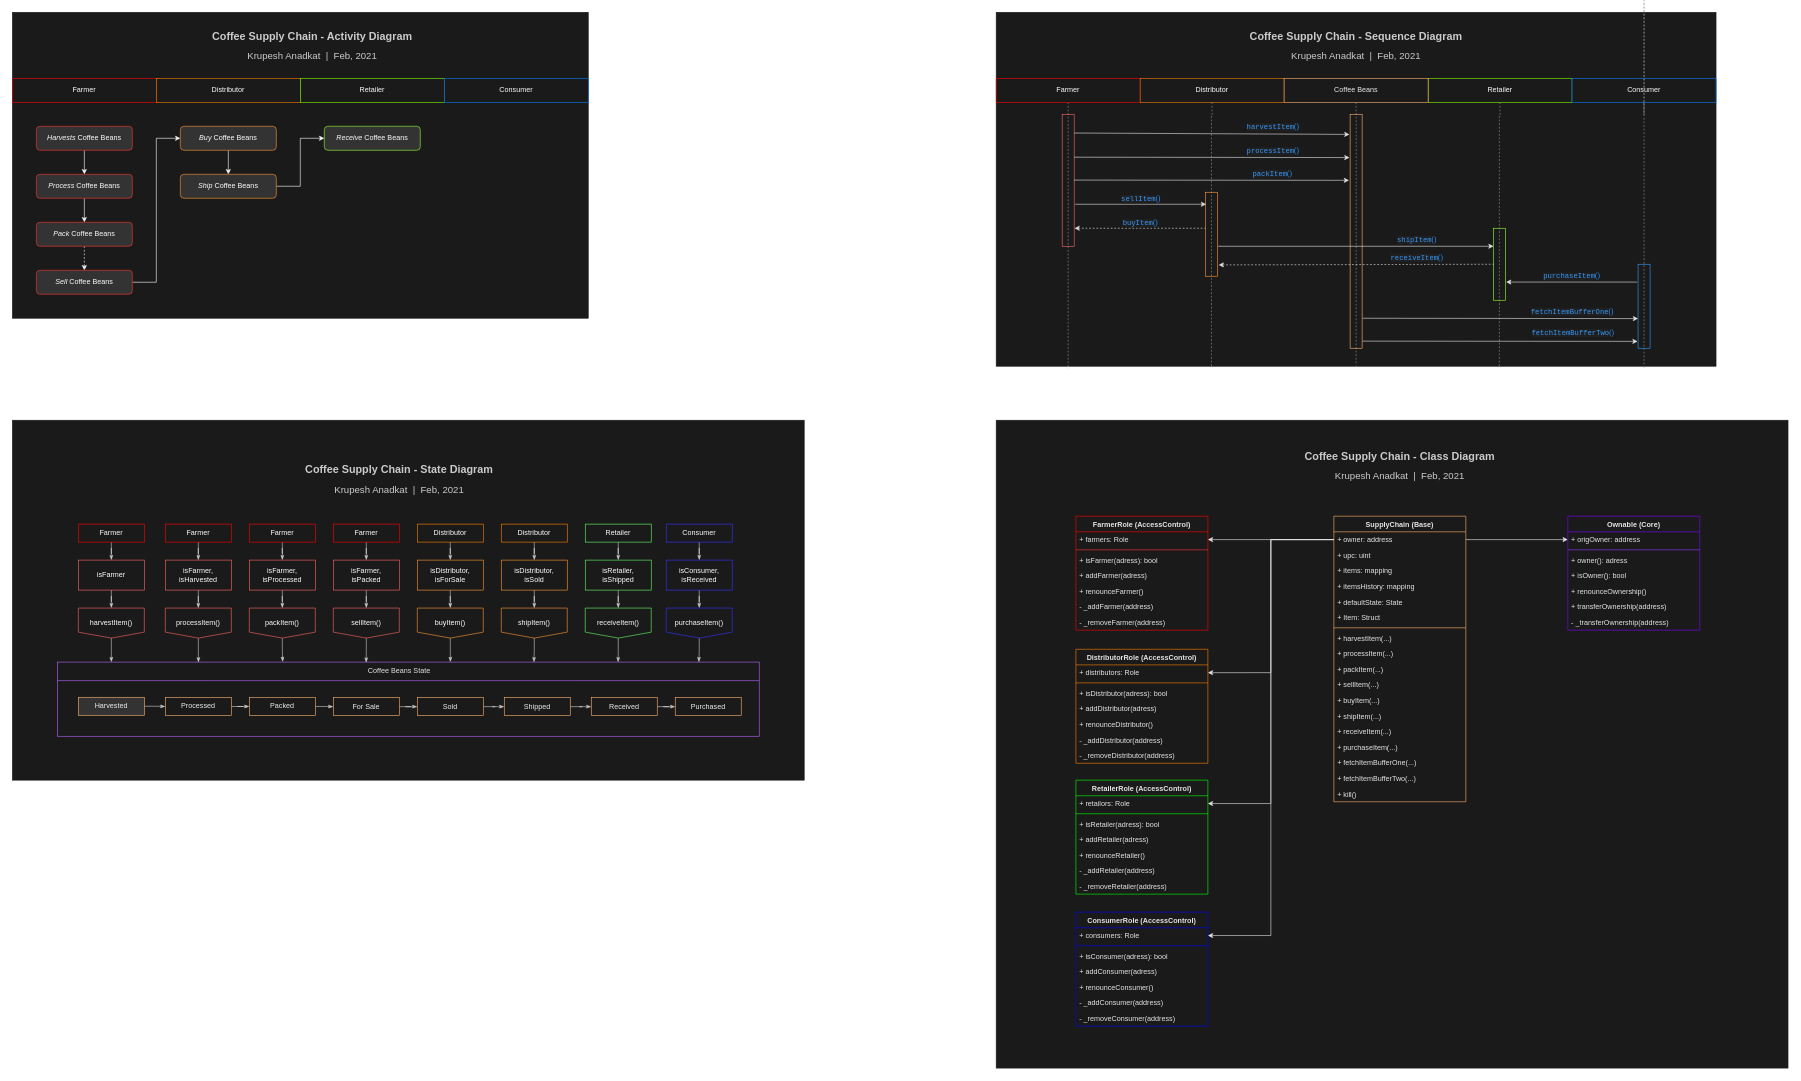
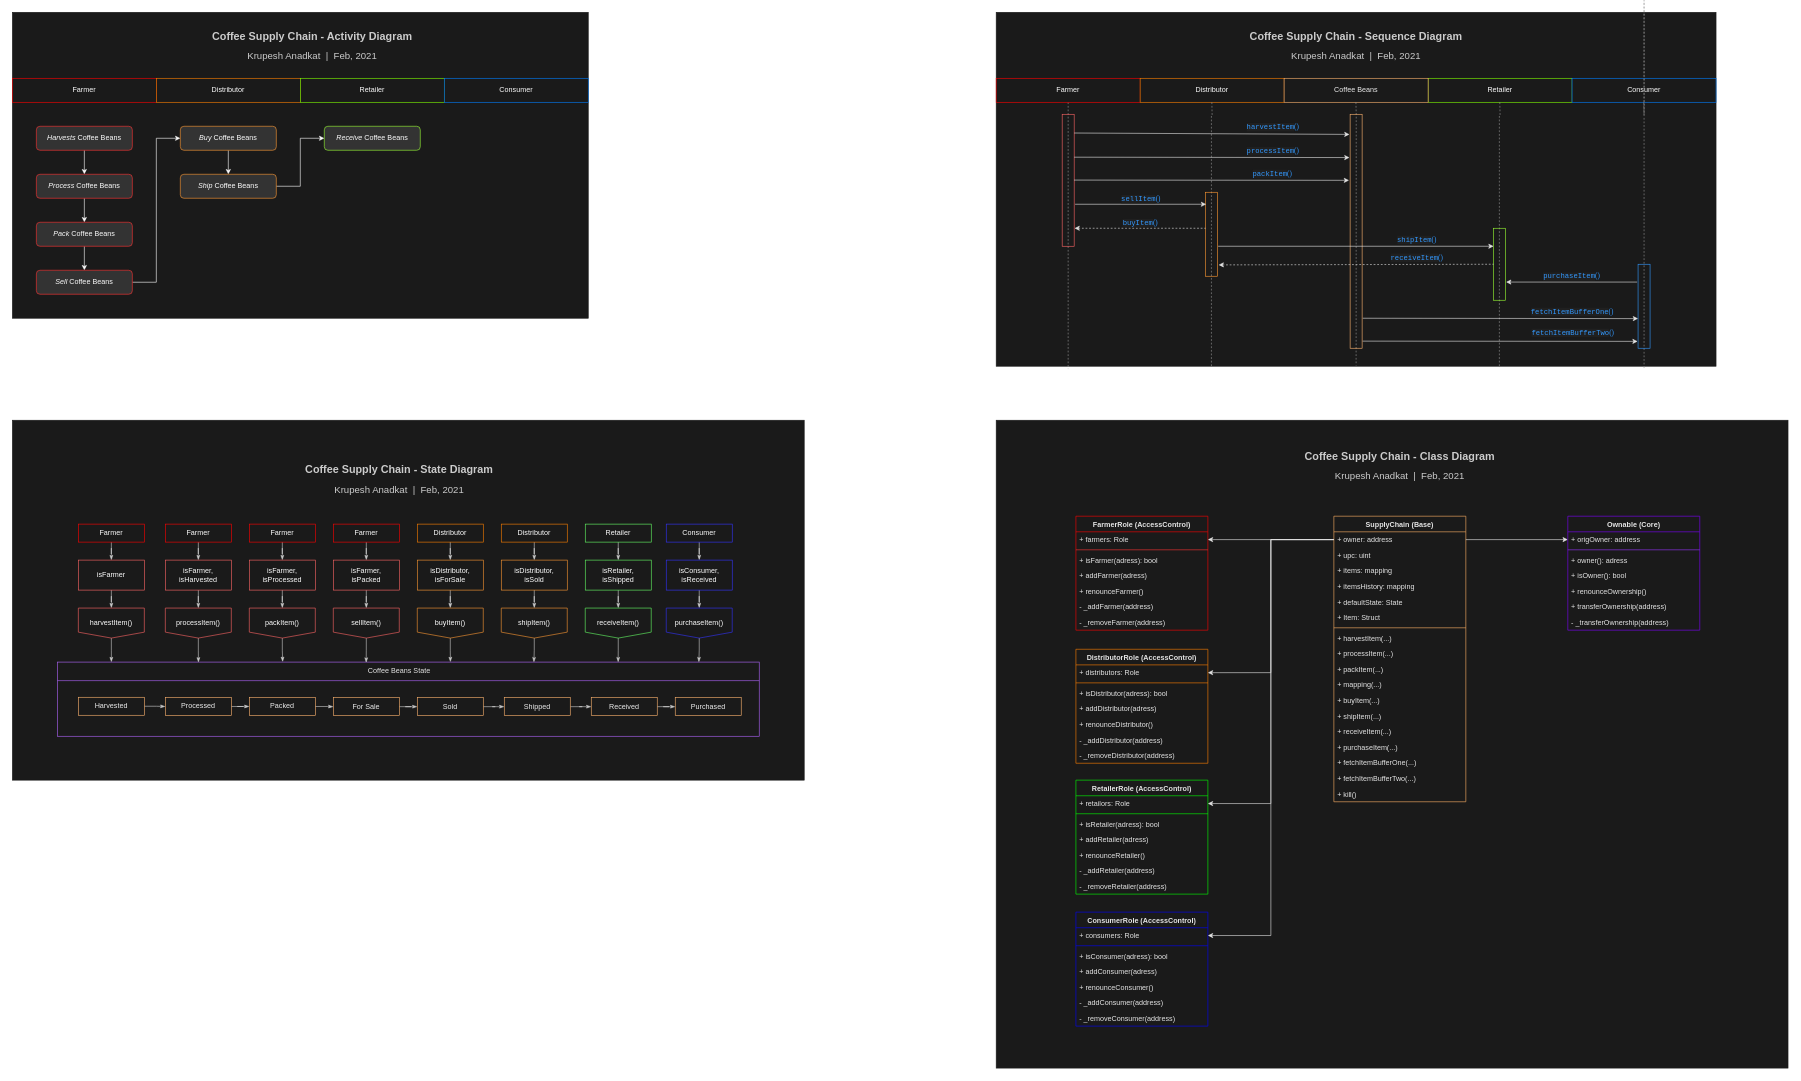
edge "Pack Coffee Beans" -> "Sell Coffee Beans": style dashed -> solid
node "+ sellItem(...)": label "+ sellItem(...)" -> "+ mapping(...)"
node "Harvested": fillcolor #333333 -> #1a1a1a
